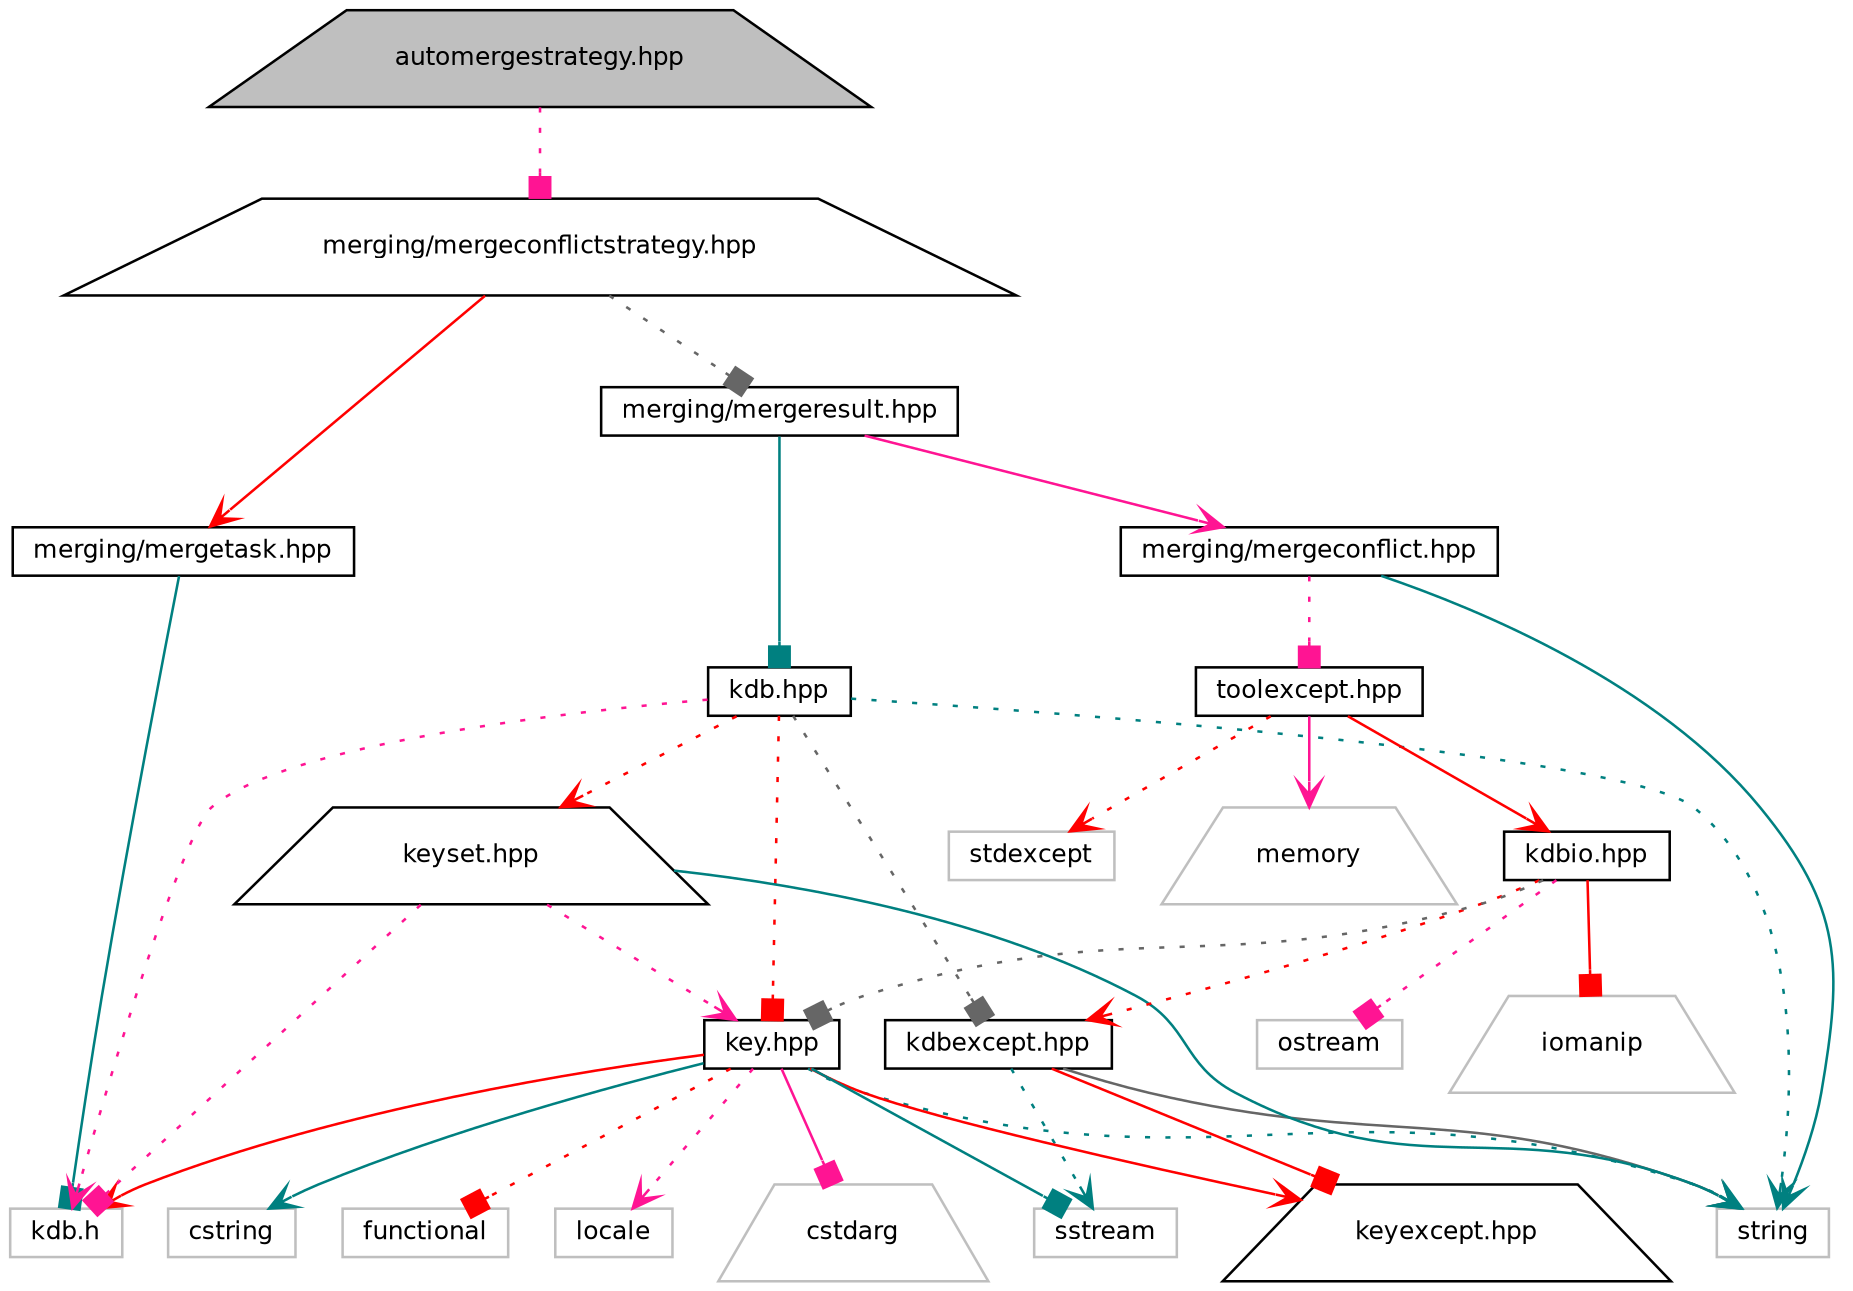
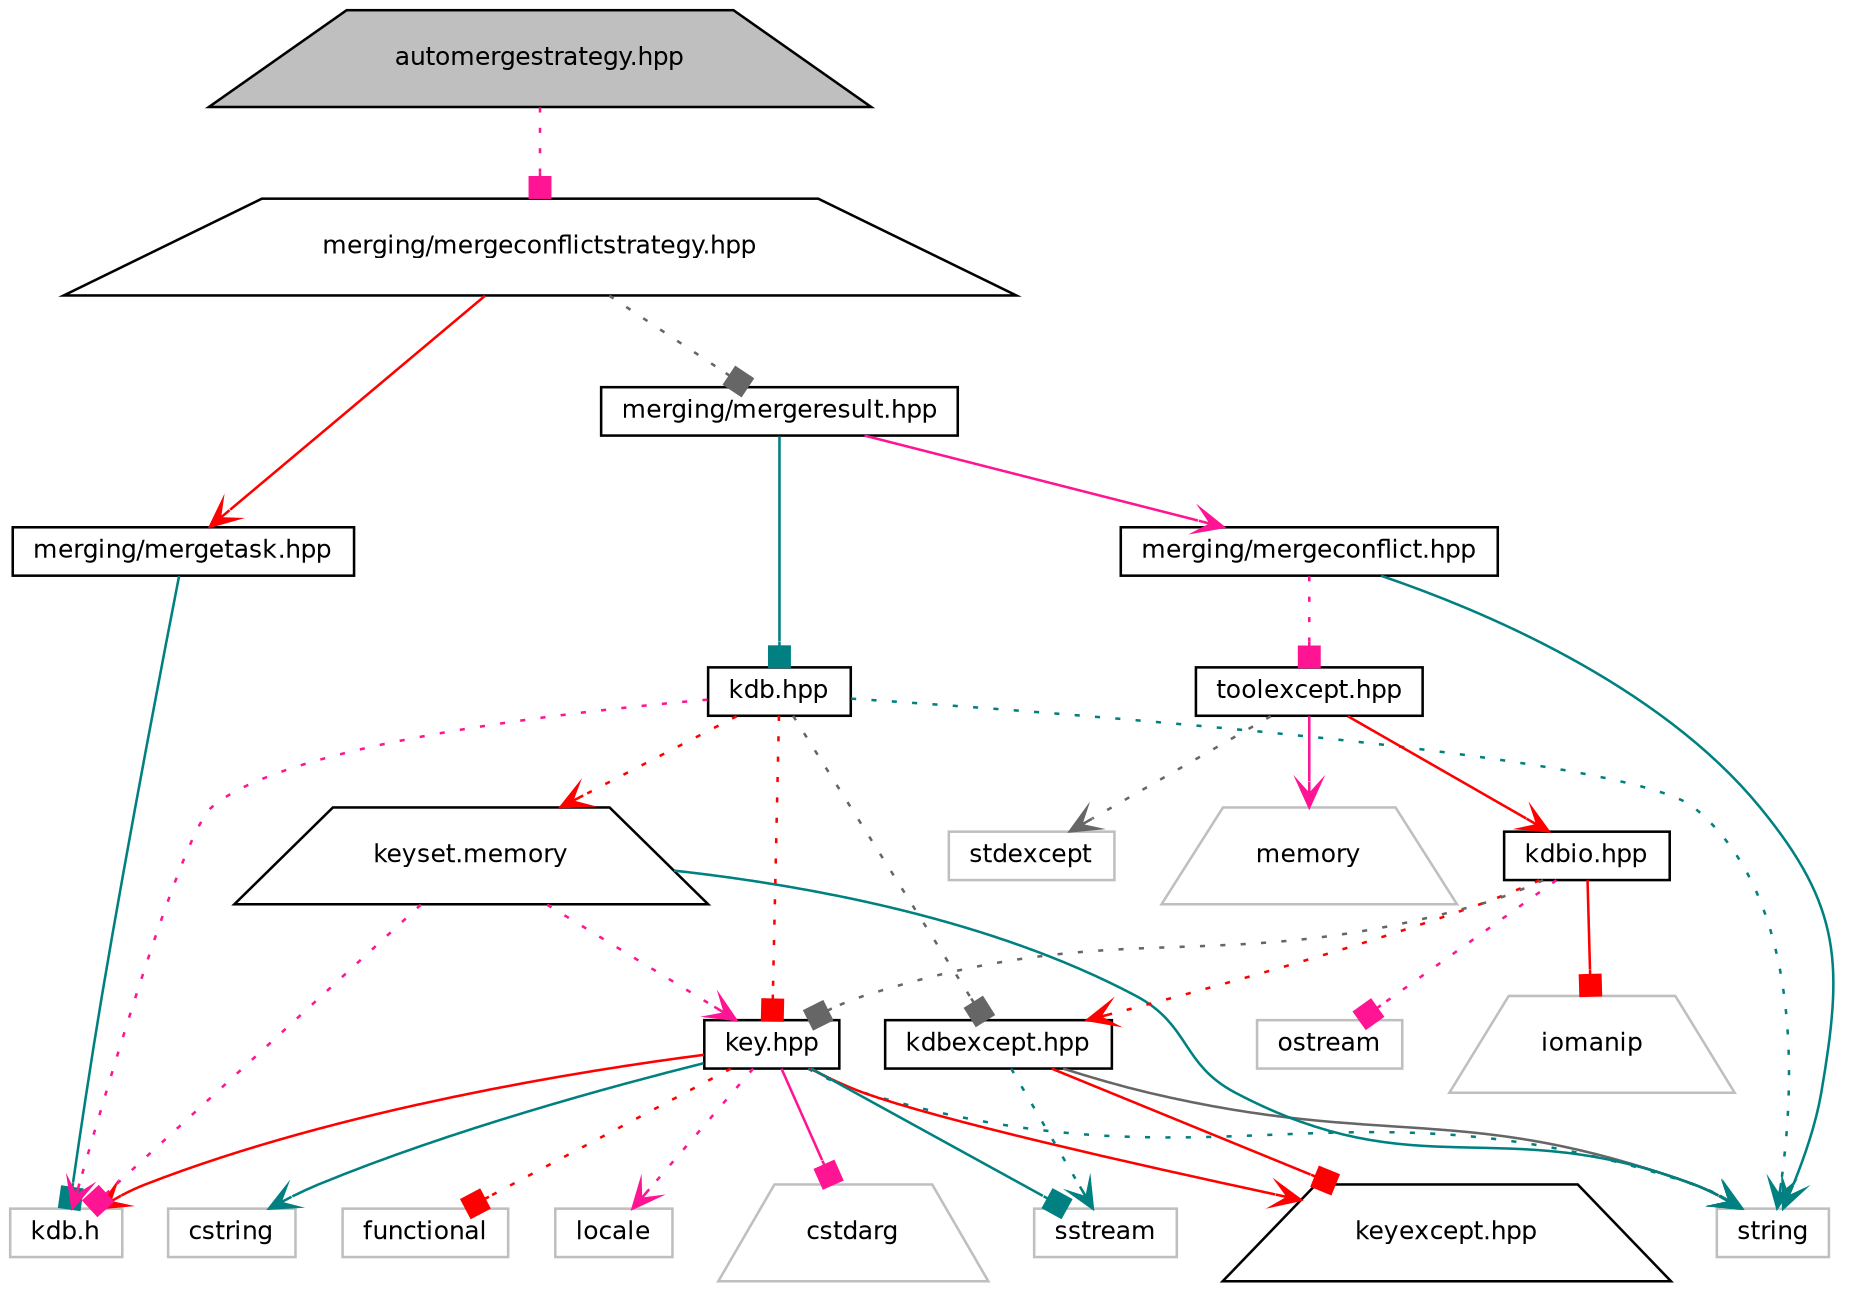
edge "toolexcept.hpp" -> "stdexcept": color red -> gray40
node "keyset.hpp": label "keyset.hpp" -> "keyset.memory"
